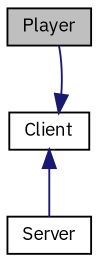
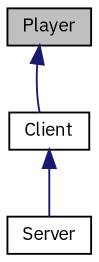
edge "Player" -> "Client": reversed
